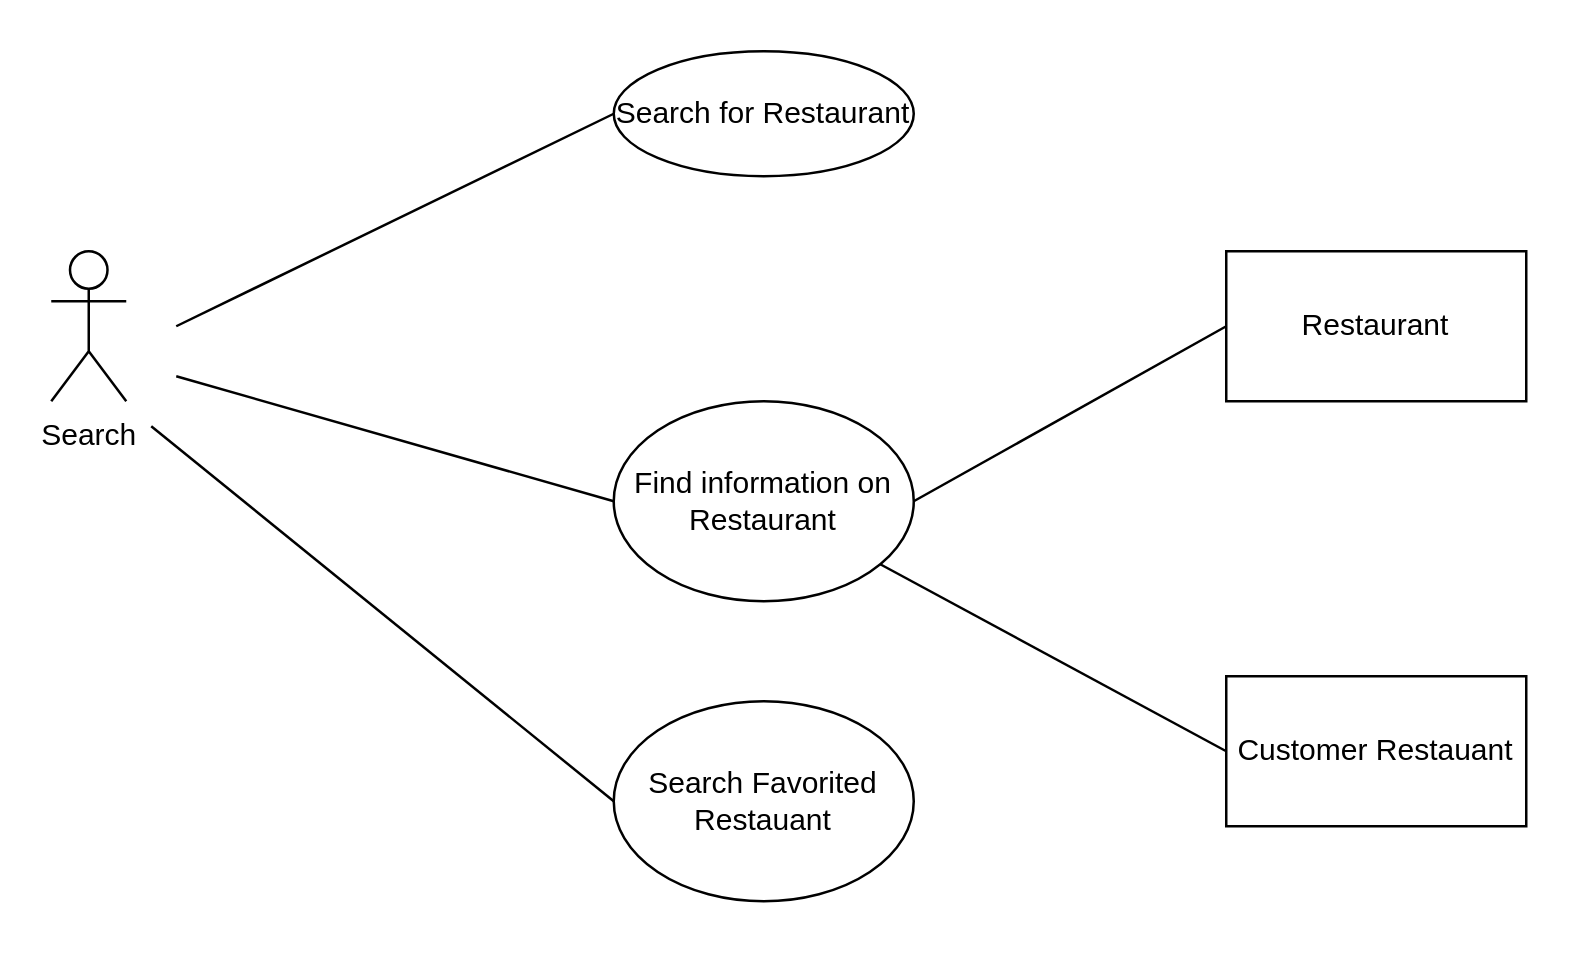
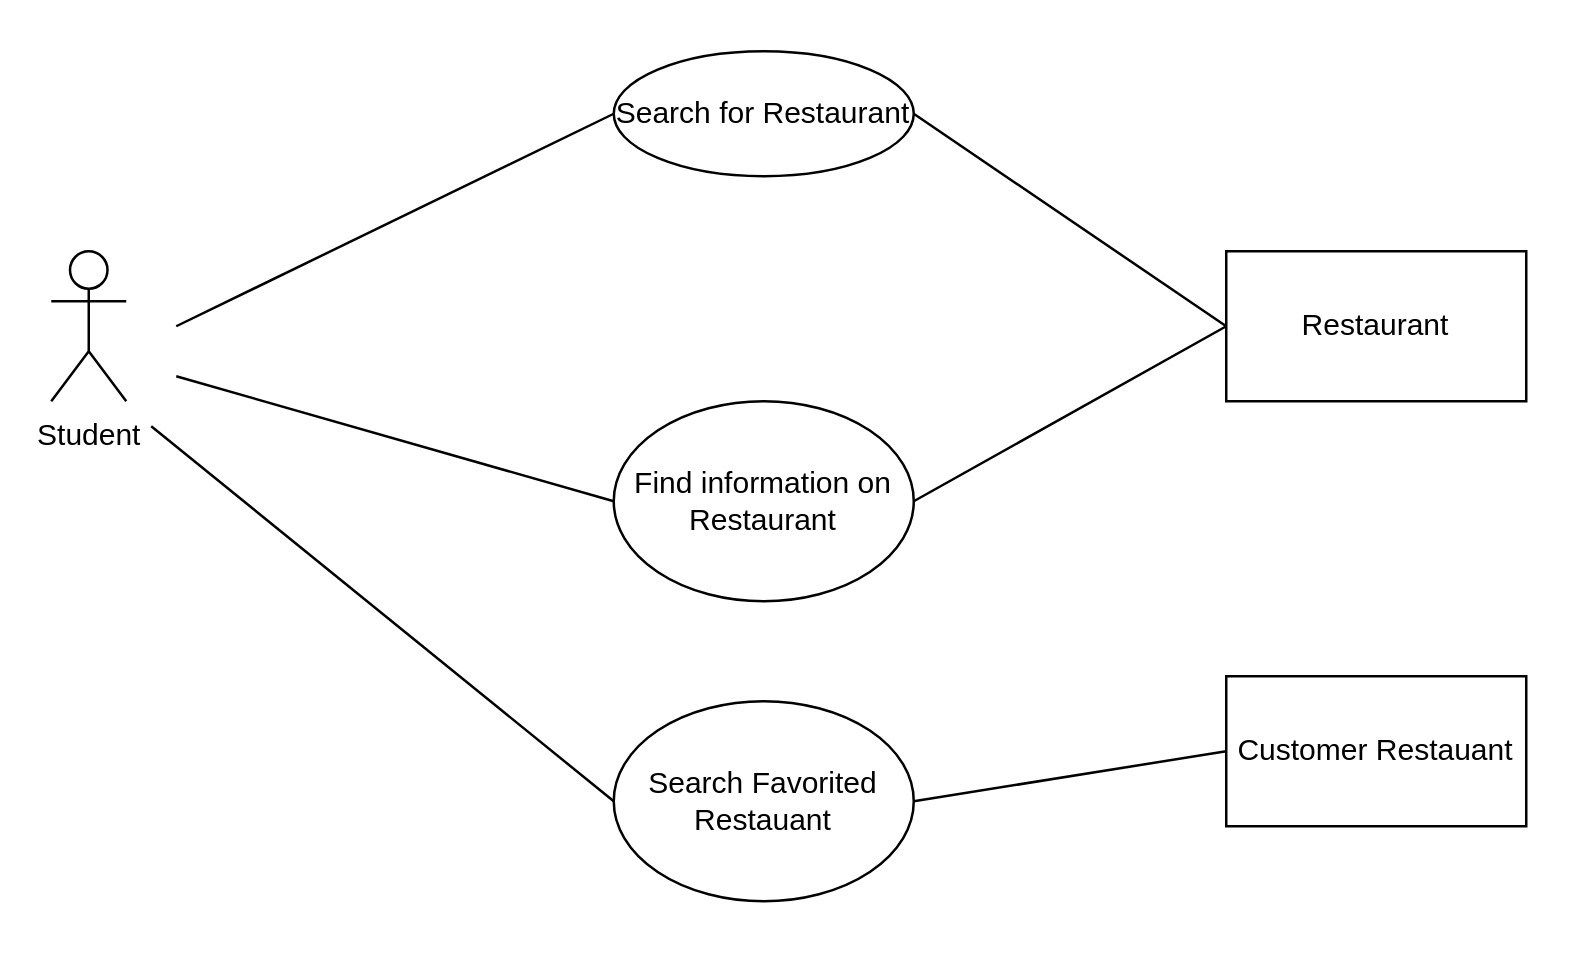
edge "Search for Restaurant" -- "Restaurant": added
node "Search": label "Search" -> "Student"
edge "Find information on Restaurant" -- "Customer Restauant": now "Search Favorited Restauant" -- "Customer Restauant"
